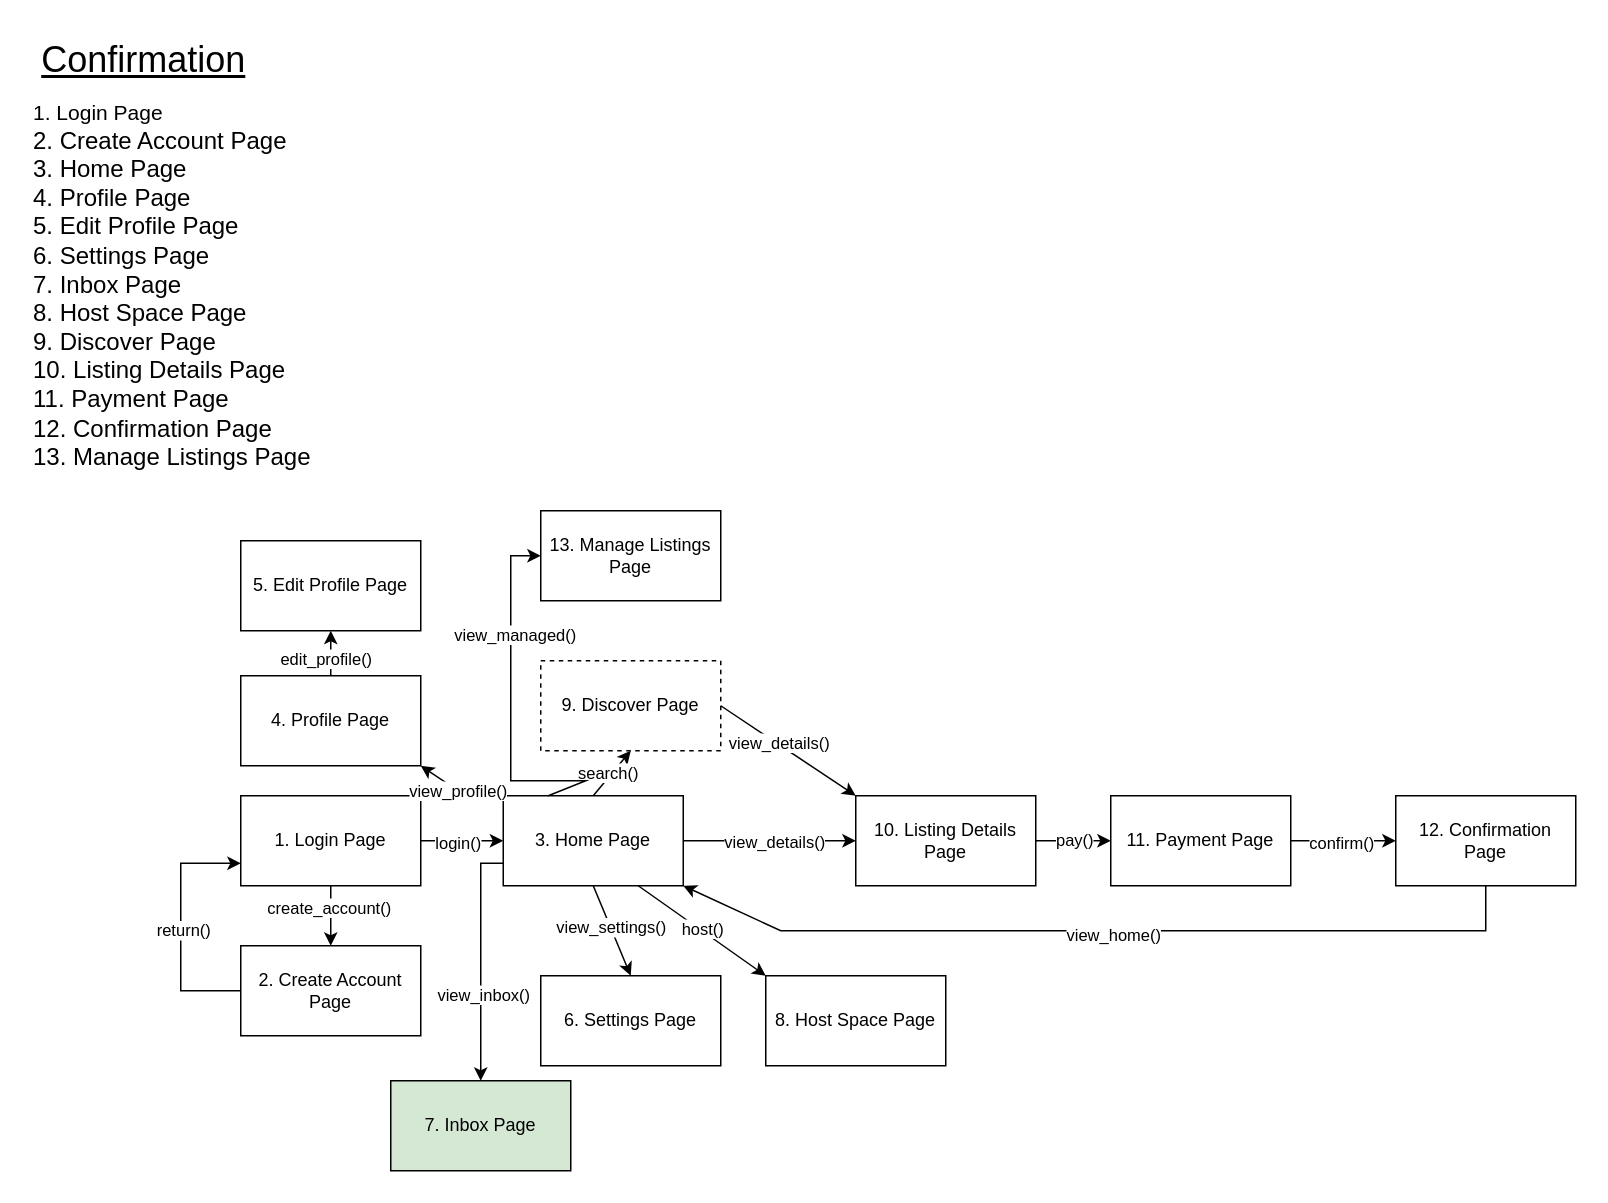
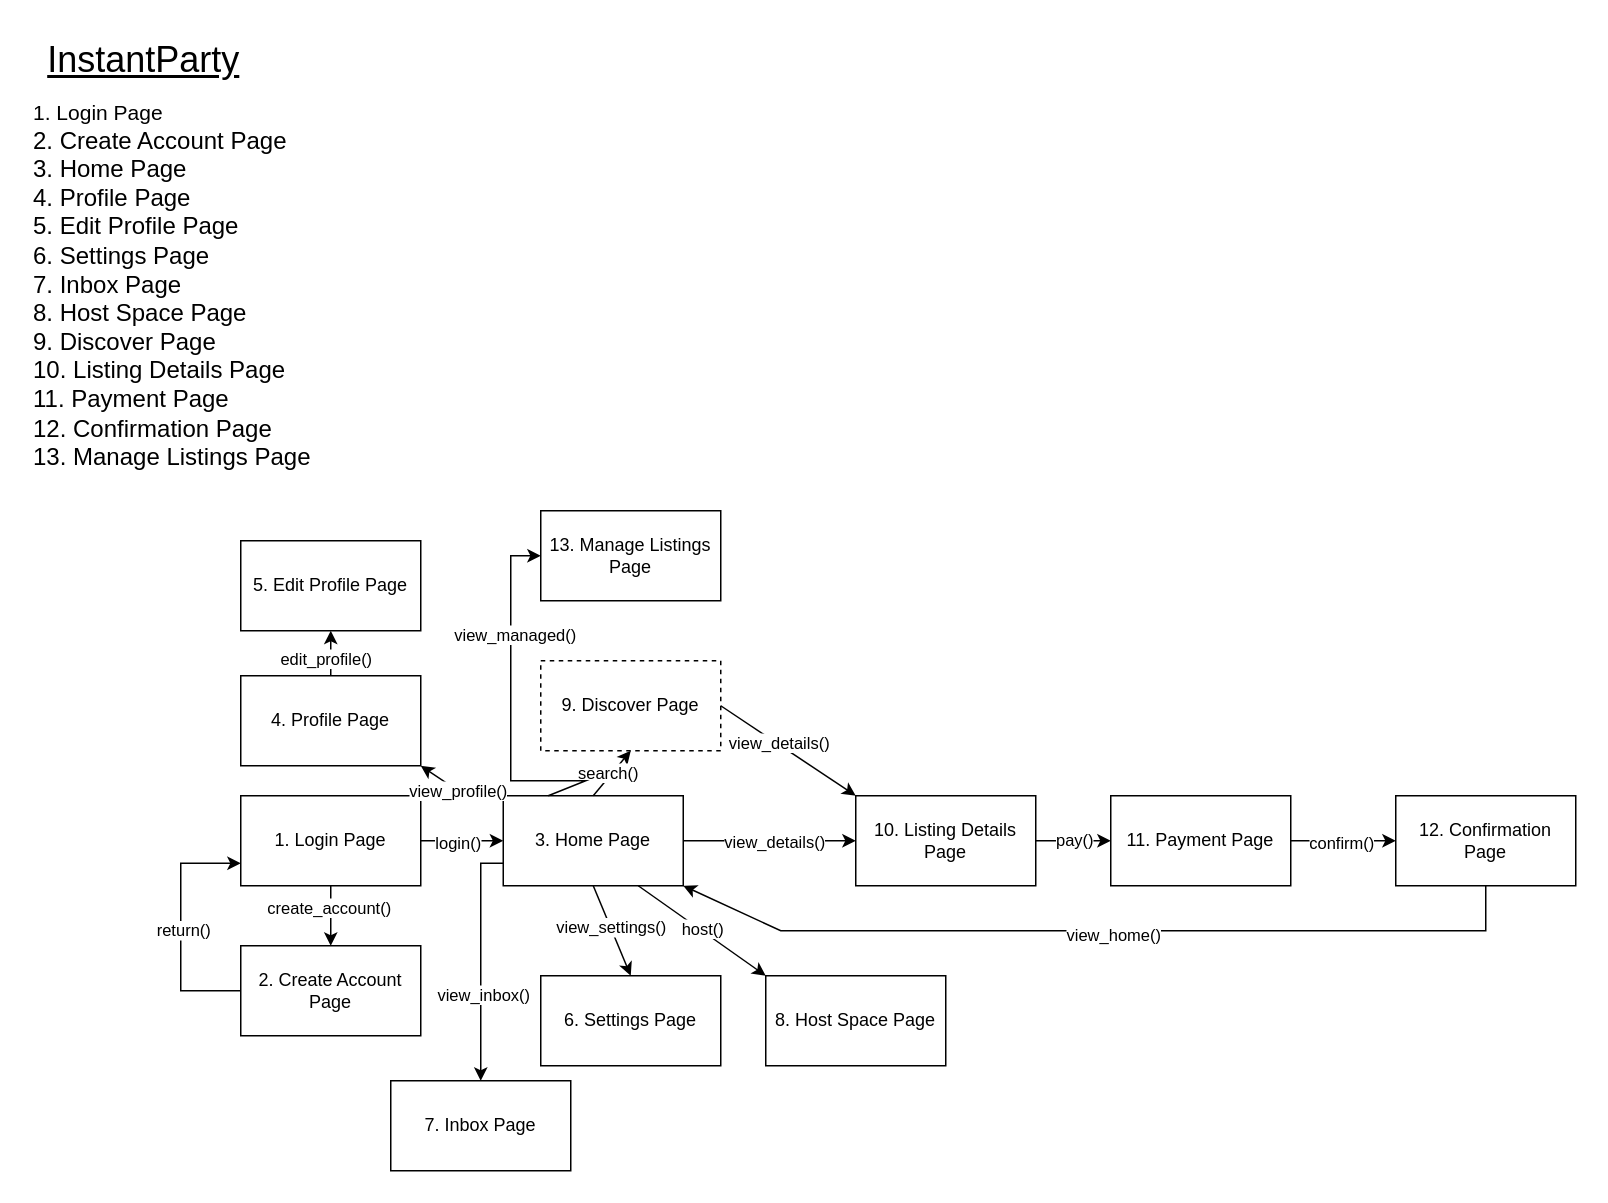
node "Confirmation": label "Confirmation" -> "InstantParty"
node "7. Inbox Page": fillcolor #d5e8d4 -> #ffffff
